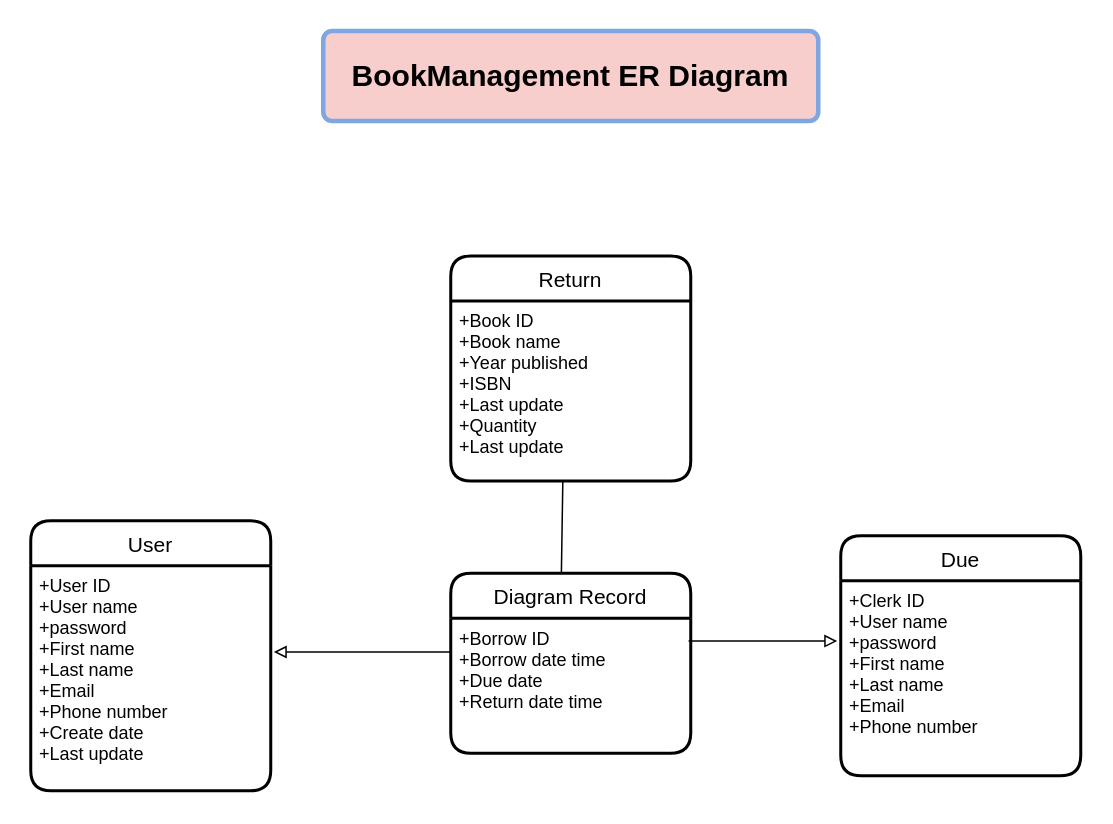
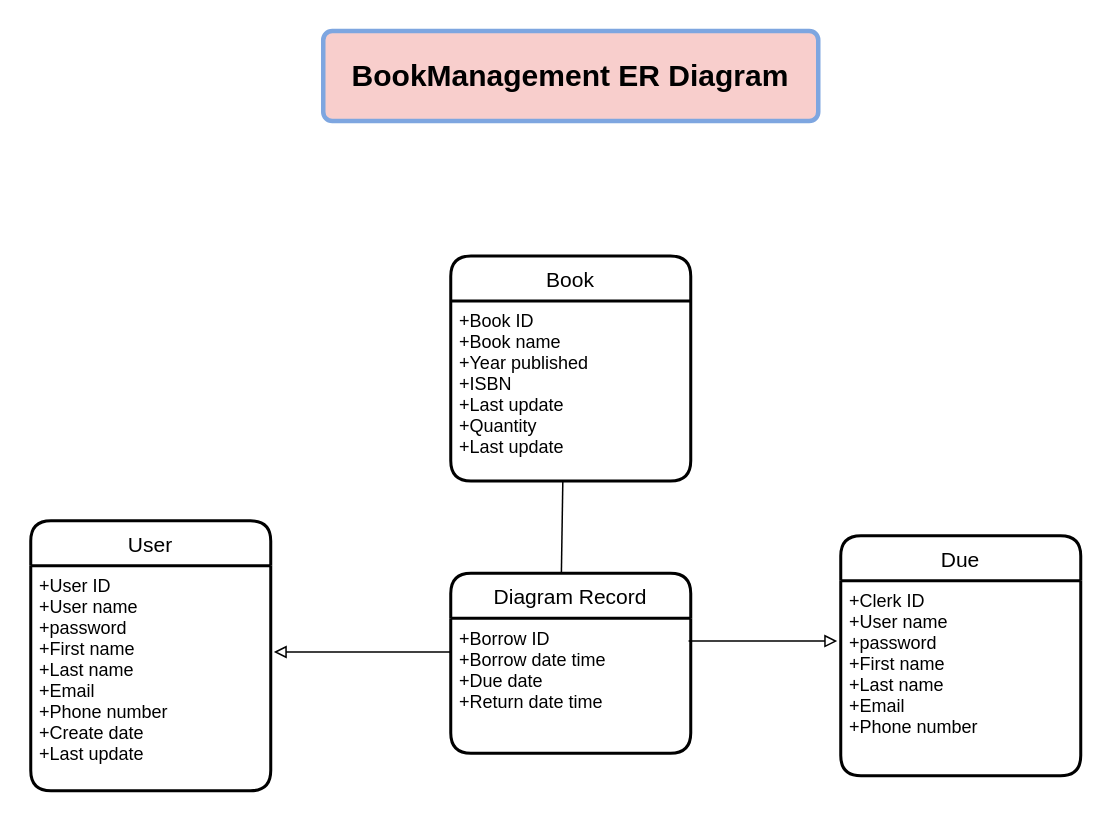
node "Return": label "Return" -> "Book"
